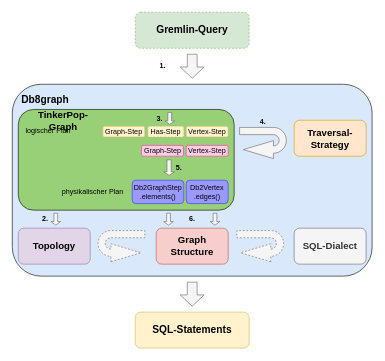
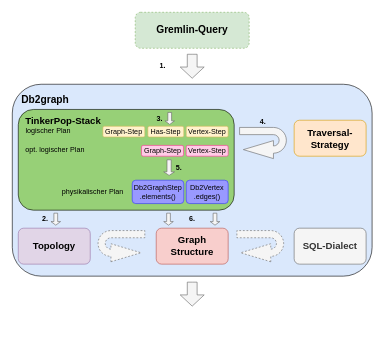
node "Db8graph": label "Db8graph" -> "Db2graph"
node "TinkerPop-Graph": label "TinkerPop-Graph" -> "TinkerPop-Stack"
node "Has-Step": style dashed -> solid
node "opt. logischer Plan": added
node "SQL-Statements": removed
